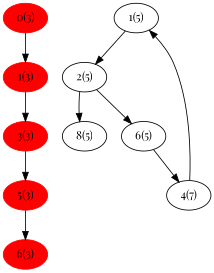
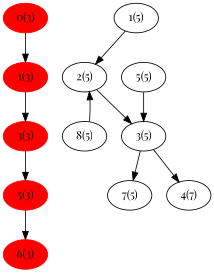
node "5(5)": added
edge "2(5)" -> "8(5)": reversed
edge "4(7)" -> "1(5)": removed
node "6(5)": label "6(5)" -> "3(5)"
node "7(5)": added
